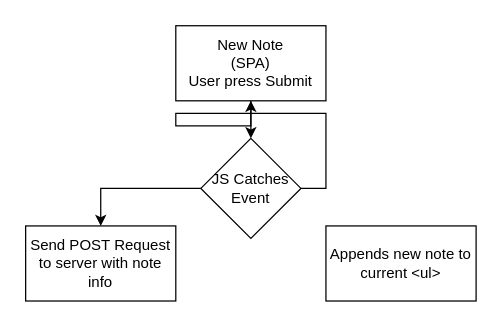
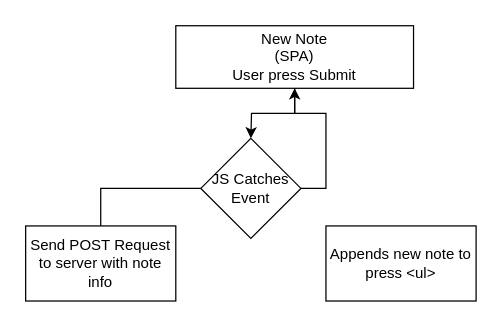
node "New Note (SPA) User press Submit": size 150x75 -> 238x63
edge "JS Catches Event" -> "Send POST Request to server with note info": arrowhead classic -> none
node "Appends new note to current <ul>": label "Appends new note to current <ul>" -> "Appends new note to press <ul>"
